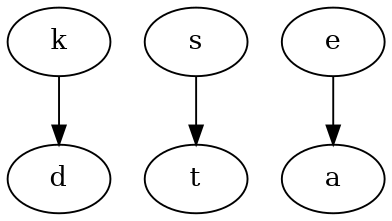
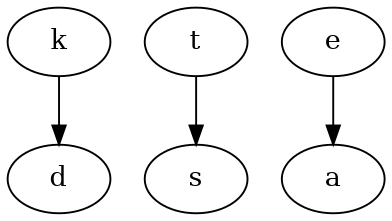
edge "s" -> "t": reversed
